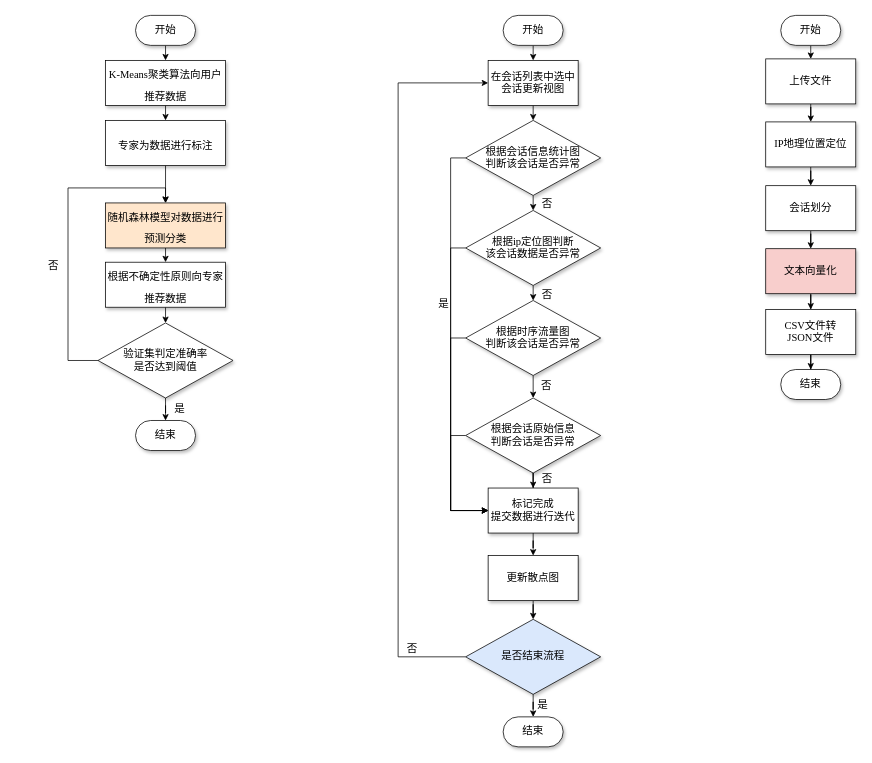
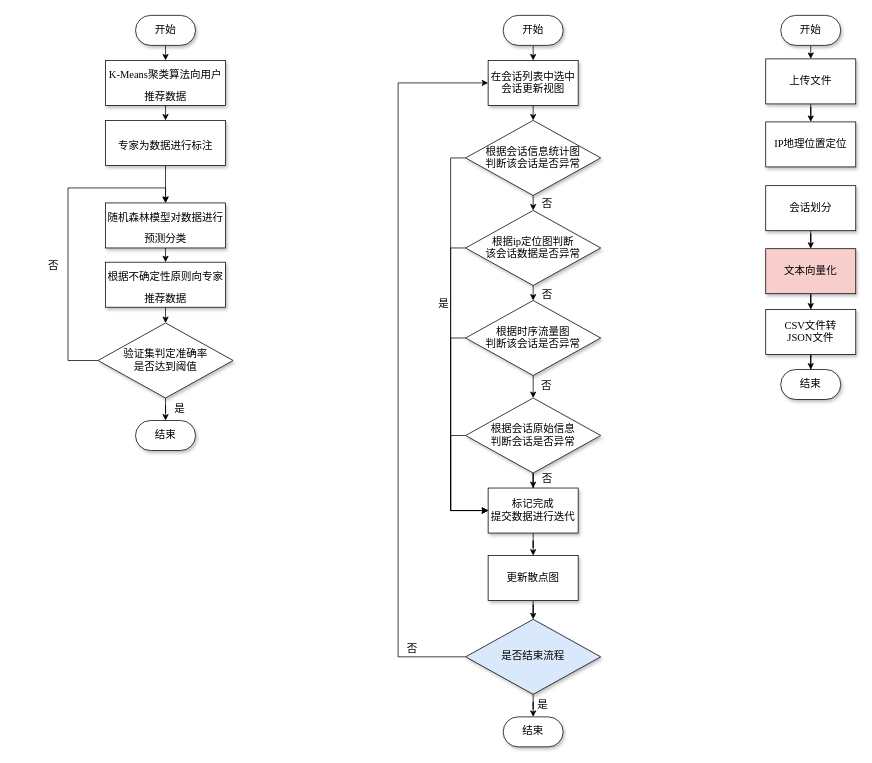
edge "IP地理位置定位" -> "会话划分": removed
node "随机森林模型对数据进行预测分类": fillcolor #ffe6cc -> #ffffff
